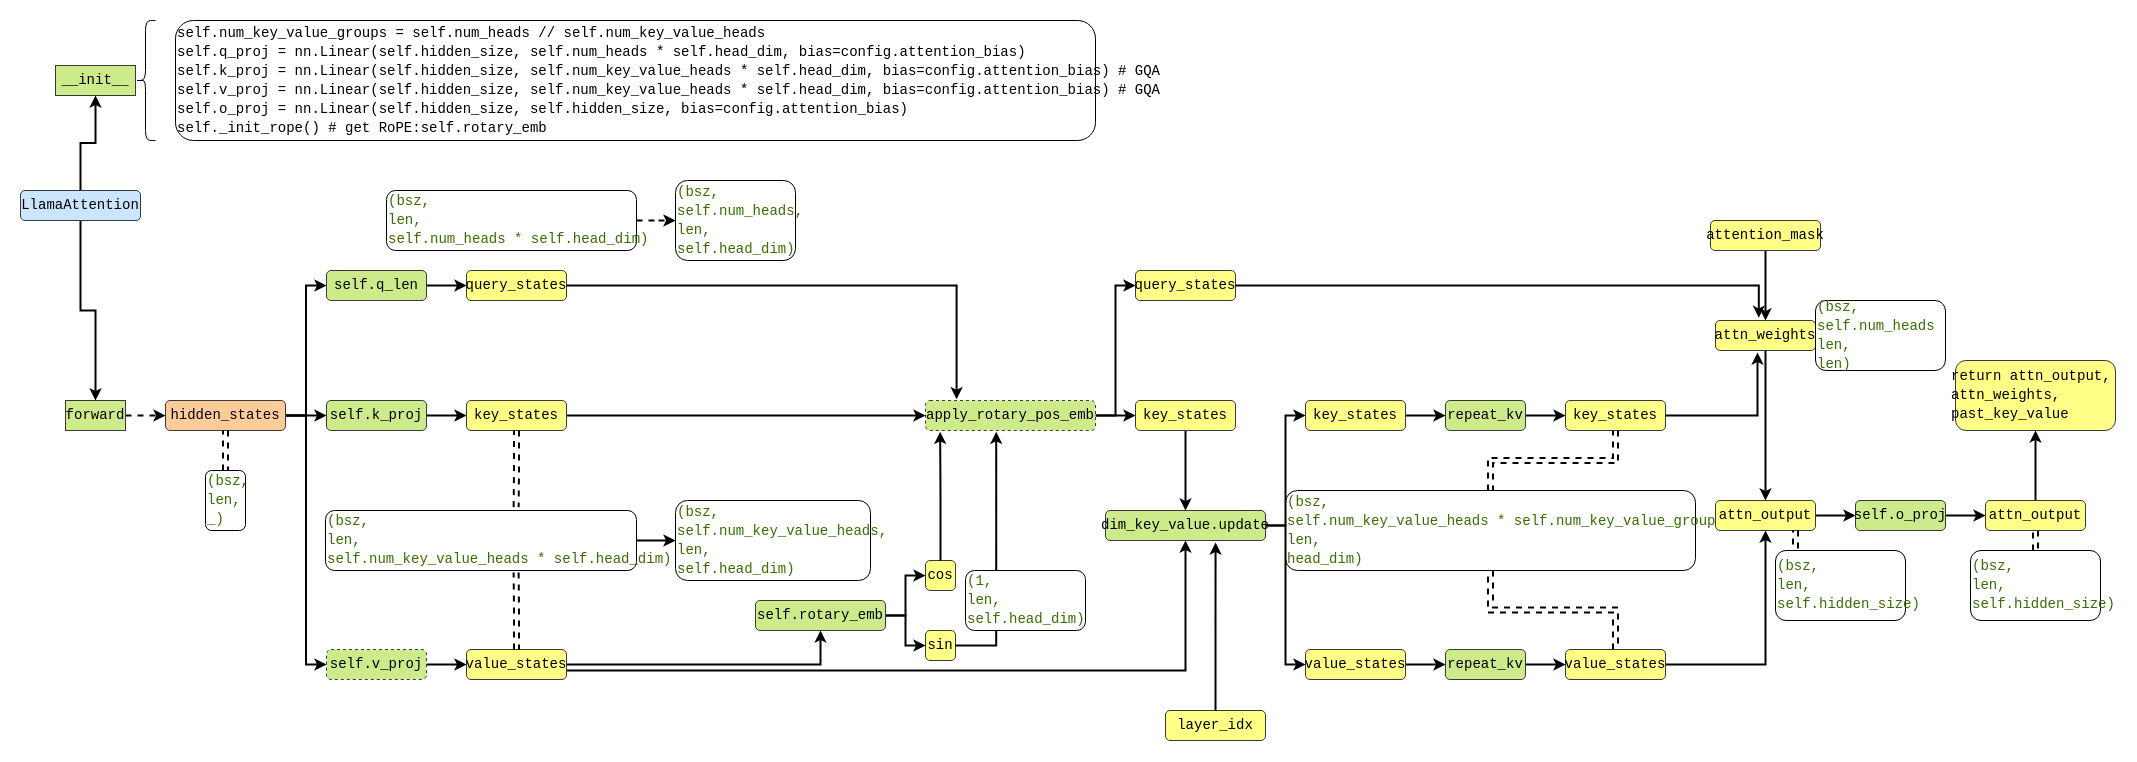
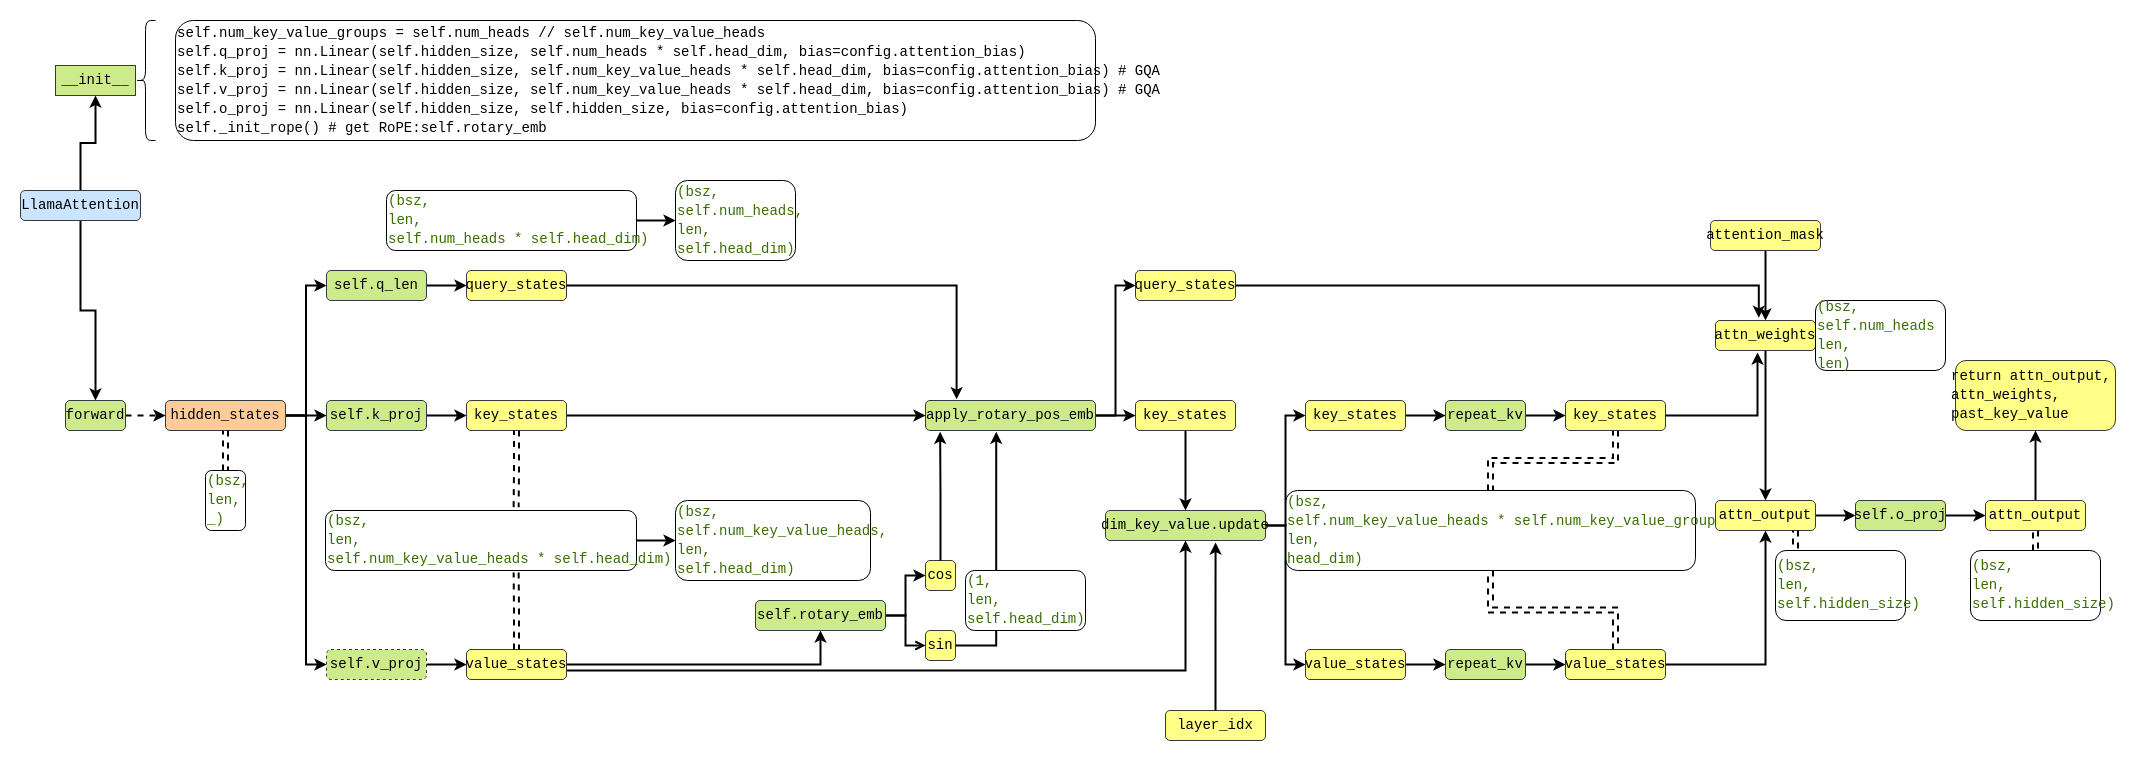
edge "(bsz, len, self.num_heads * self.head_dim)" -> "(bsz, self.num_heads, len, self.head_dim)": style dashed -> solid
node "forward": shape rectangle -> rounded rectangle
node "apply_rotary_pos_emb": style dashed -> solid
edge "self.rotary_emb" -> "sin": arrowhead classic -> open
